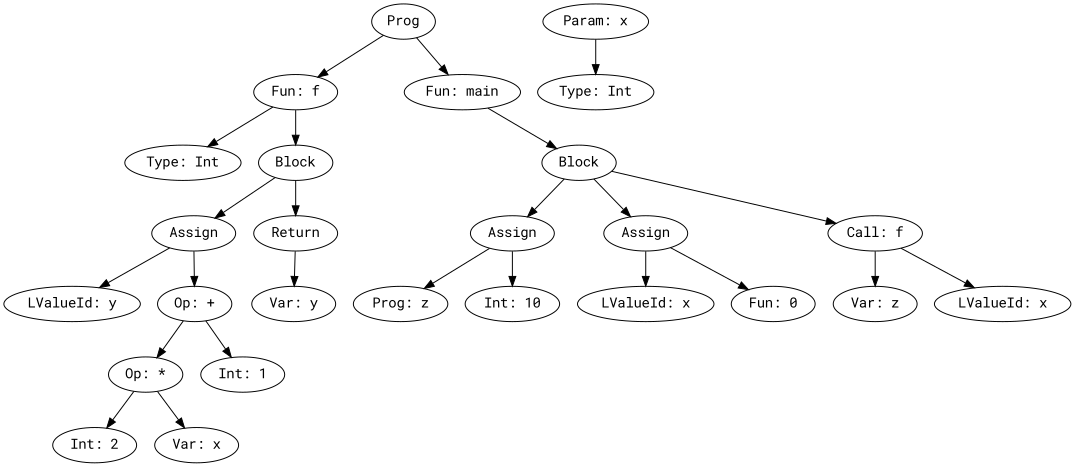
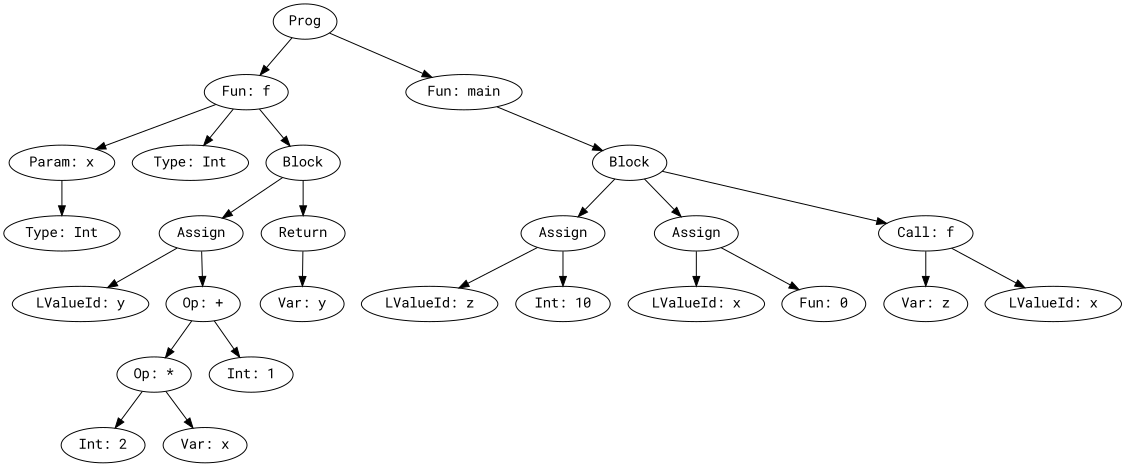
edge "Fun: f" -> "Param: x": added
node "Prog: z": label "Prog: z" -> "LValueId: z"
